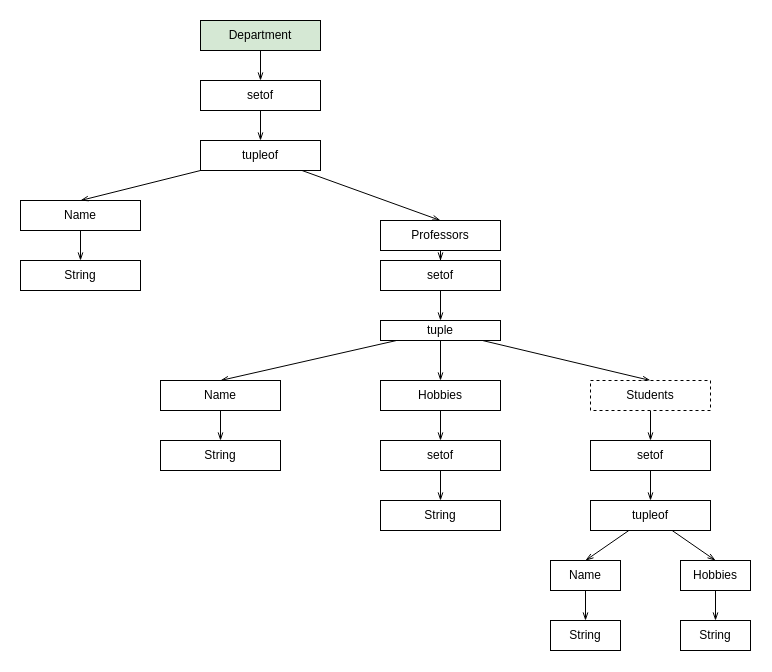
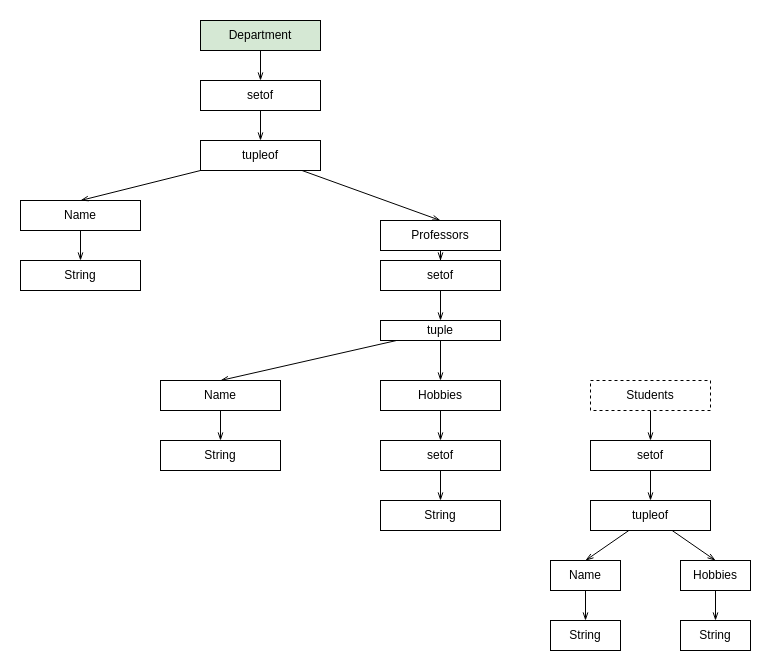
edge "tuple" -> "Students": removed
